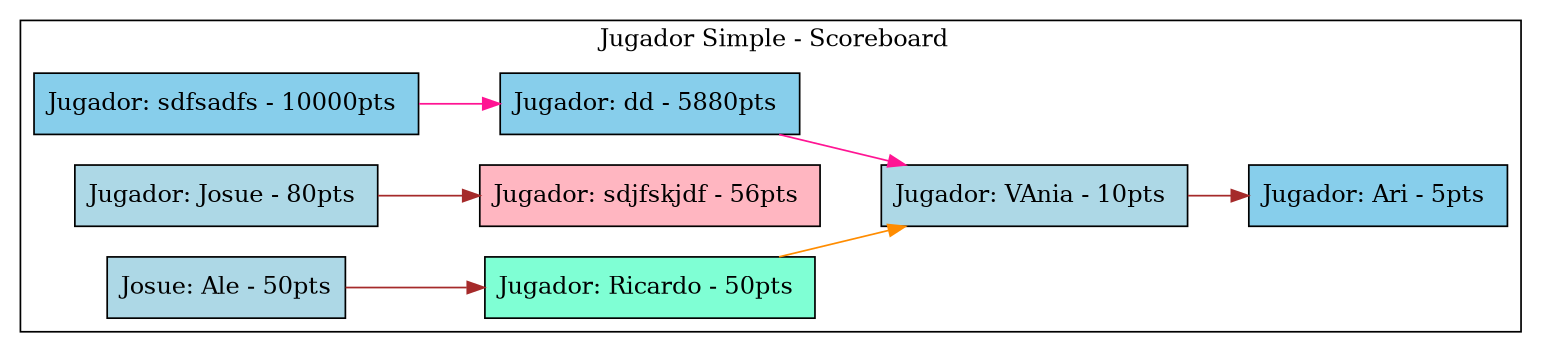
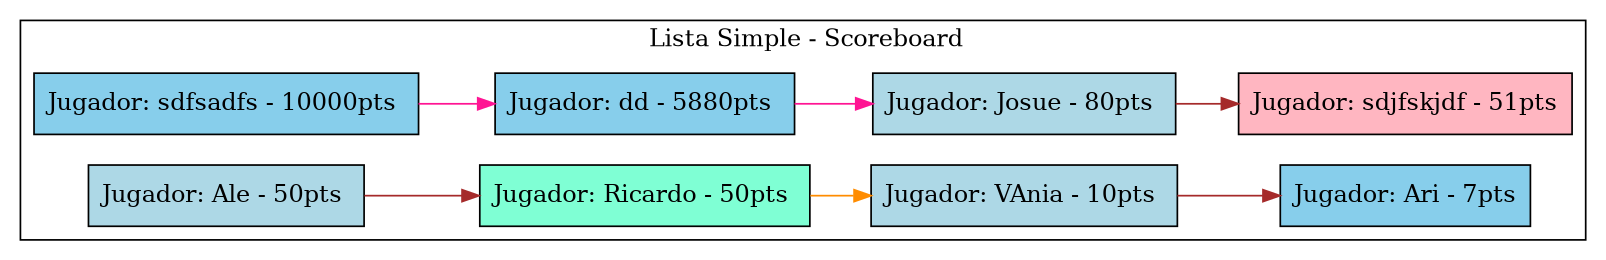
cluster " Jugador Simple - Scoreboard": label " Jugador Simple - Scoreboard" -> " Lista Simple - Scoreboard"
edge "Jugador: dd - 5880pts" -> "Jugador: VAnia - 10pts": now "Jugador: dd - 5880pts" -> "Jugador: Josue - 80pts"
node "Jugador: sdjfskjdf - 56pts": label "Jugador: sdjfskjdf - 56pts" -> "Jugador: sdjfskjdf - 51pts"
node "Jugador: Ari - 5pts": label "Jugador: Ari - 5pts" -> "Jugador: Ari - 7pts"
node "Josue: Ale - 50pts": label "Josue: Ale - 50pts" -> "Jugador: Ale - 50pts"
